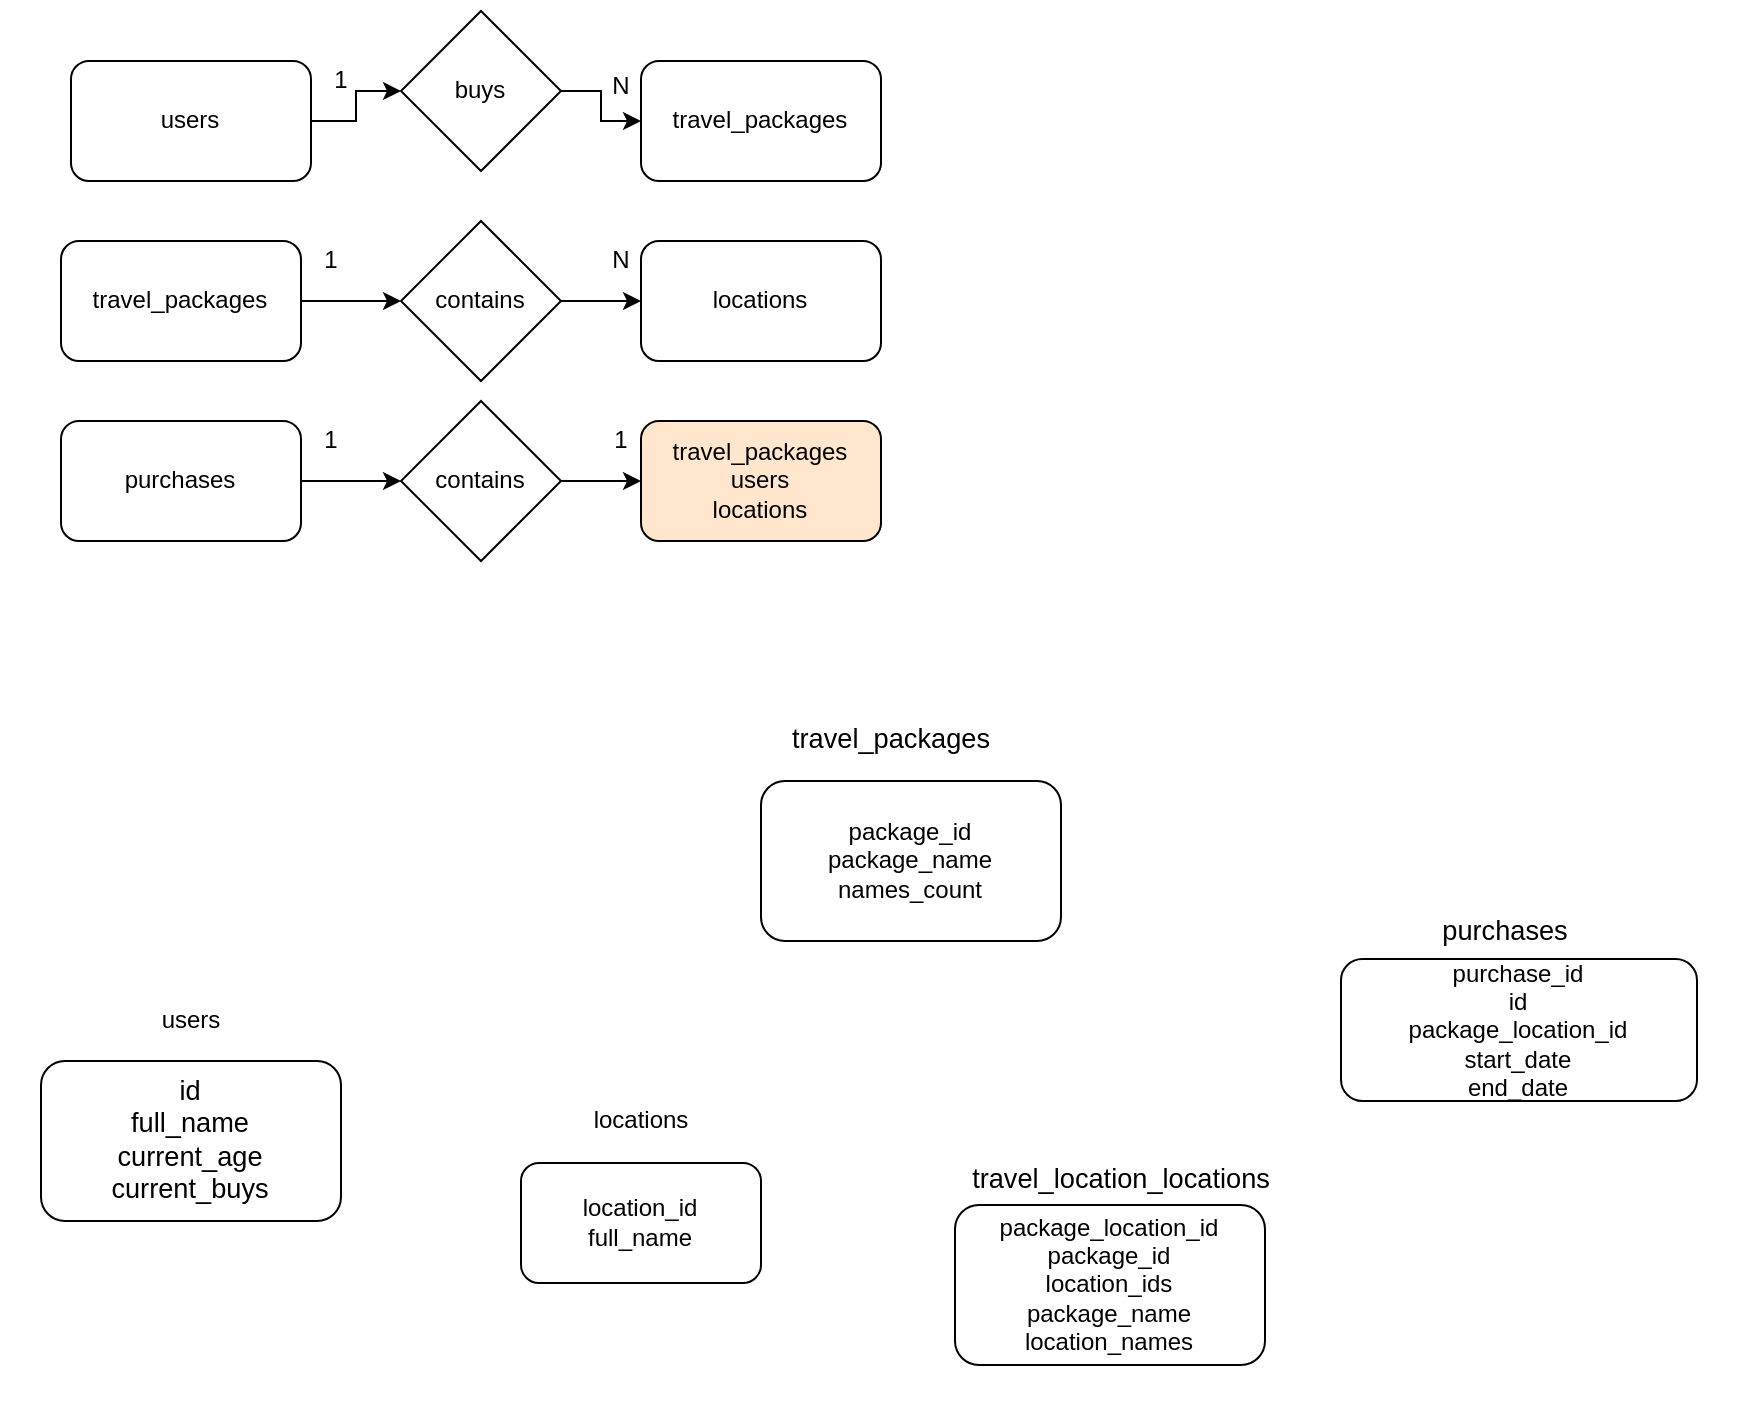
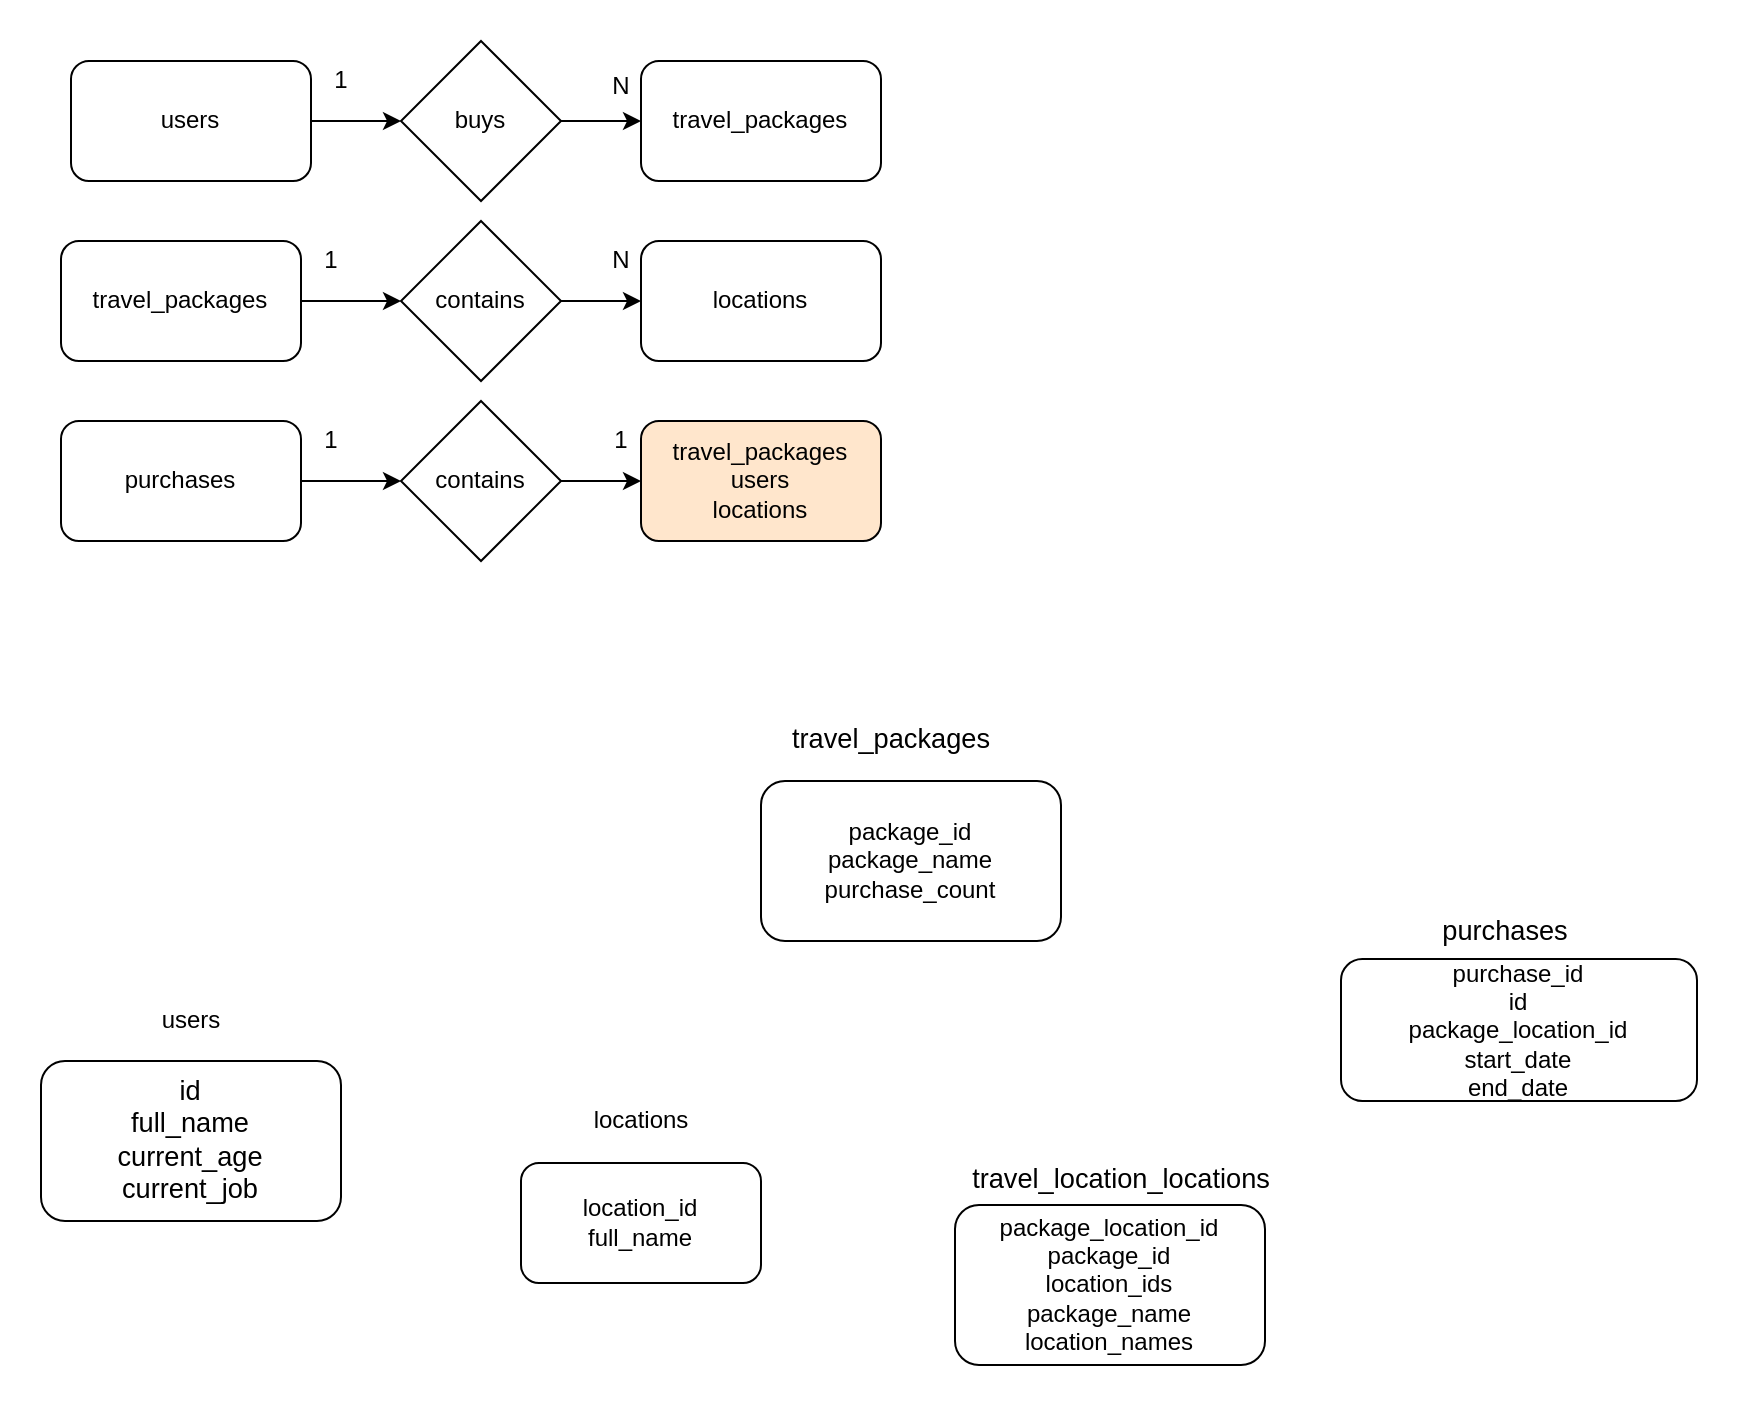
node "buys": moved (481, 91) -> (481, 121)
node "package_id package_name names_count": label "package_id package_name names_count" -> "package_id package_name purchase_count"
node "id full_name current_age current_buys": label "id full_name current_age current_buys" -> "id full_name current_age current_job"
